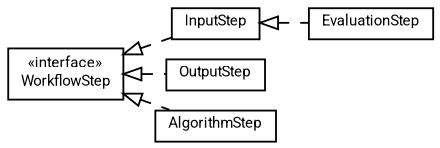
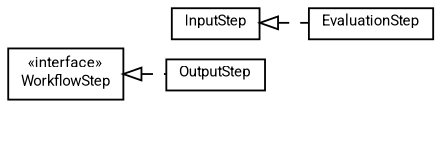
edge "InputStep" -> "WorkflowStep": removed
node "AlgorithmStep": removed
